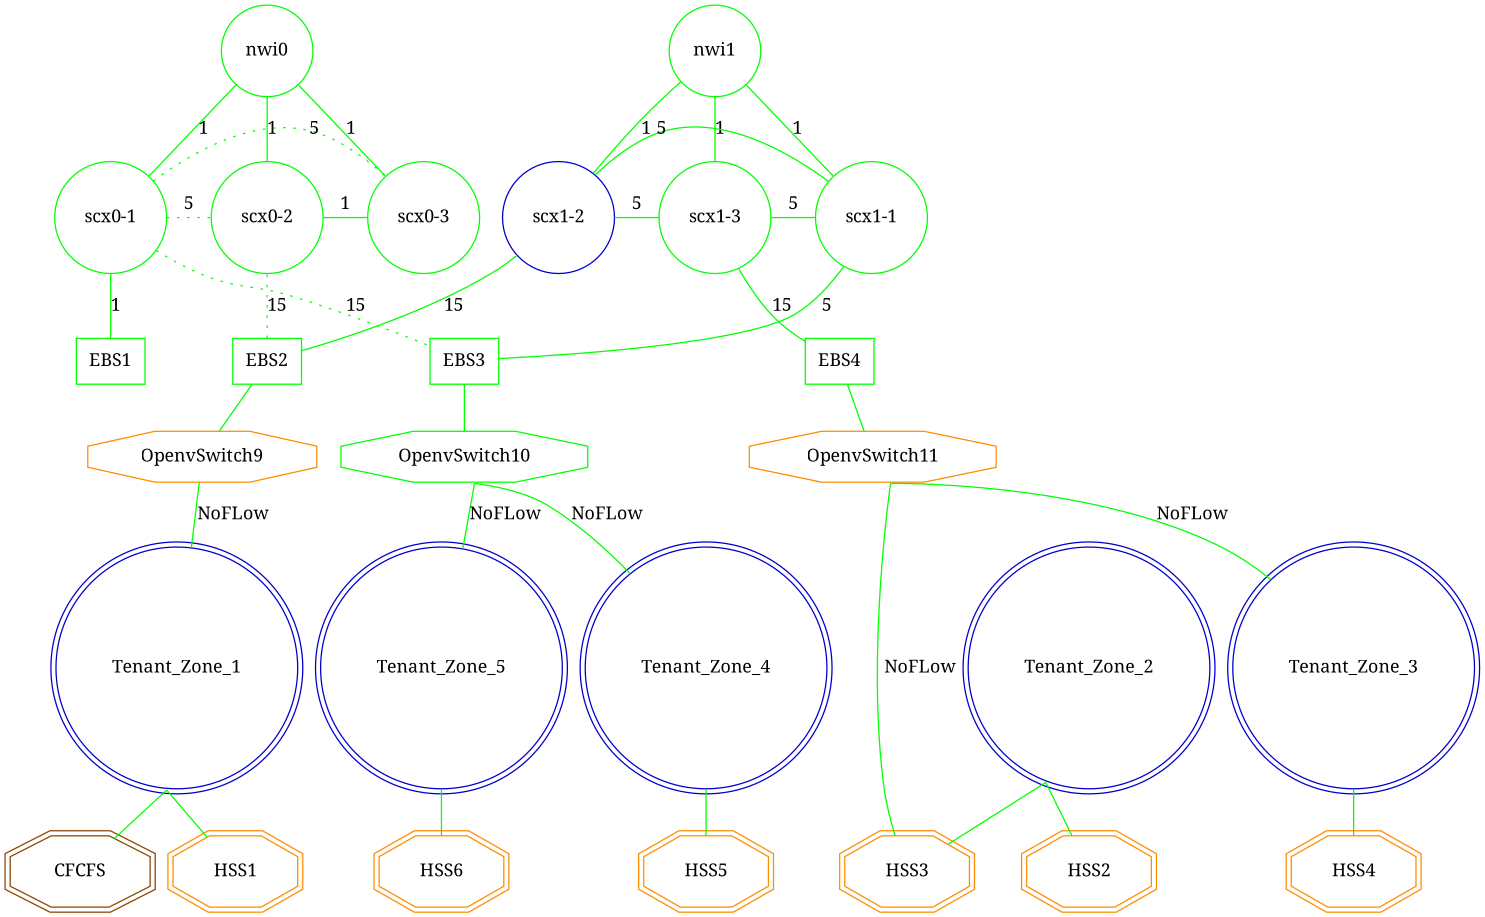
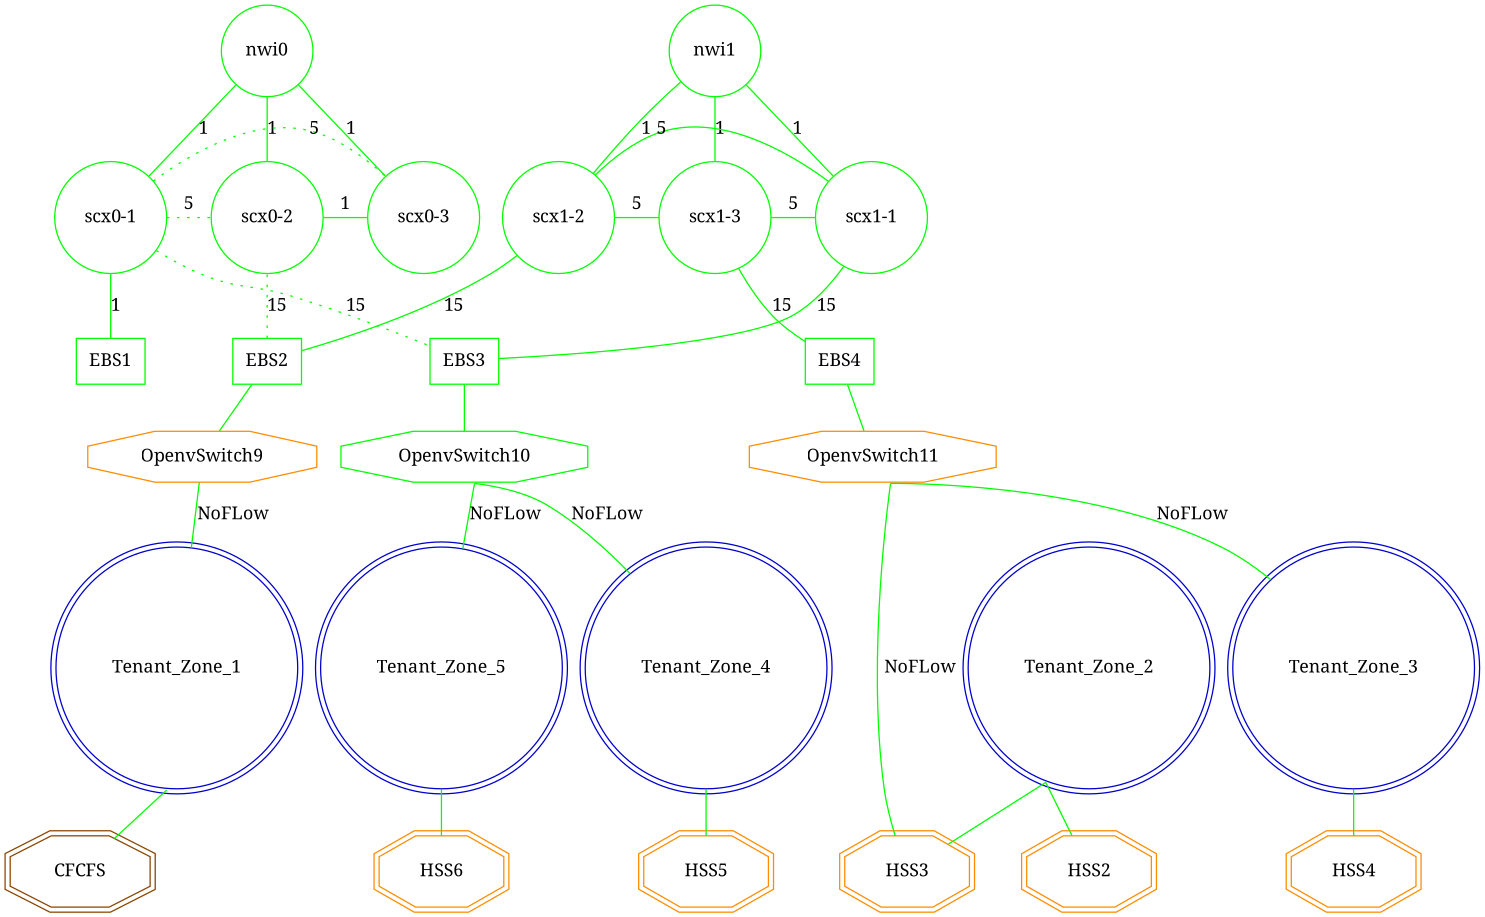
node "scx1-2": color blue3 -> green
edge "scx1-1" -- "EBS3": label "5" -> "15"
node "HSS1": removed
